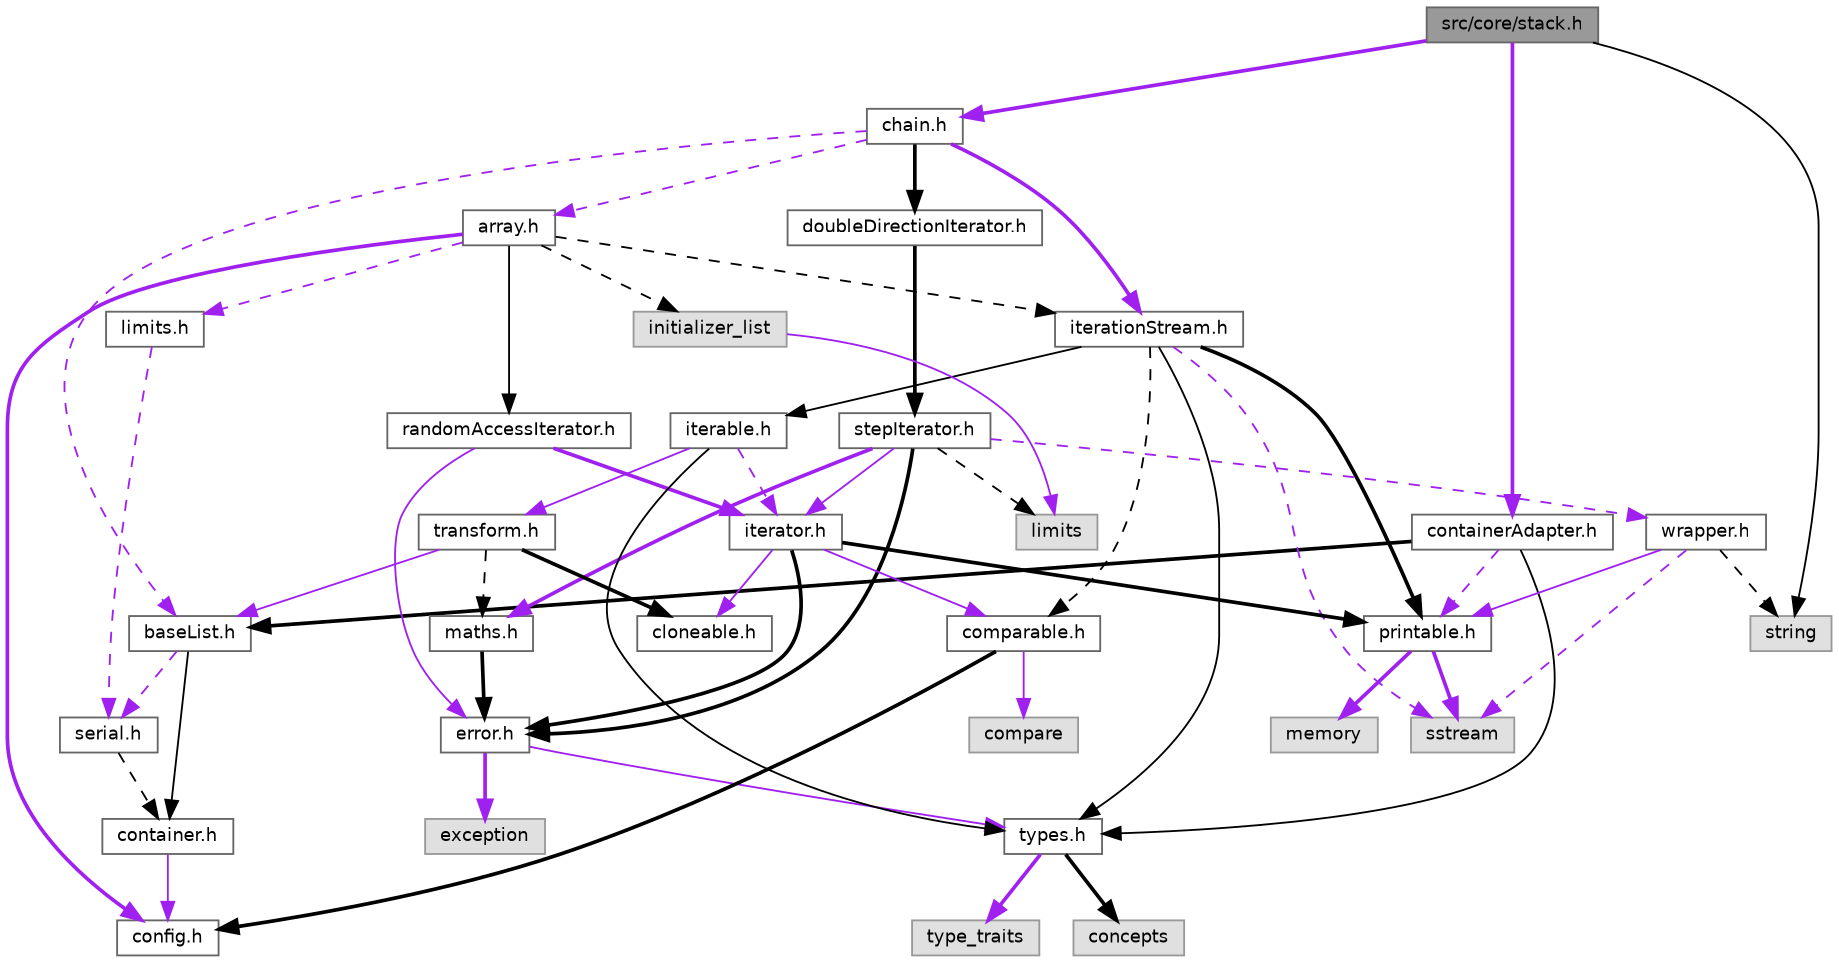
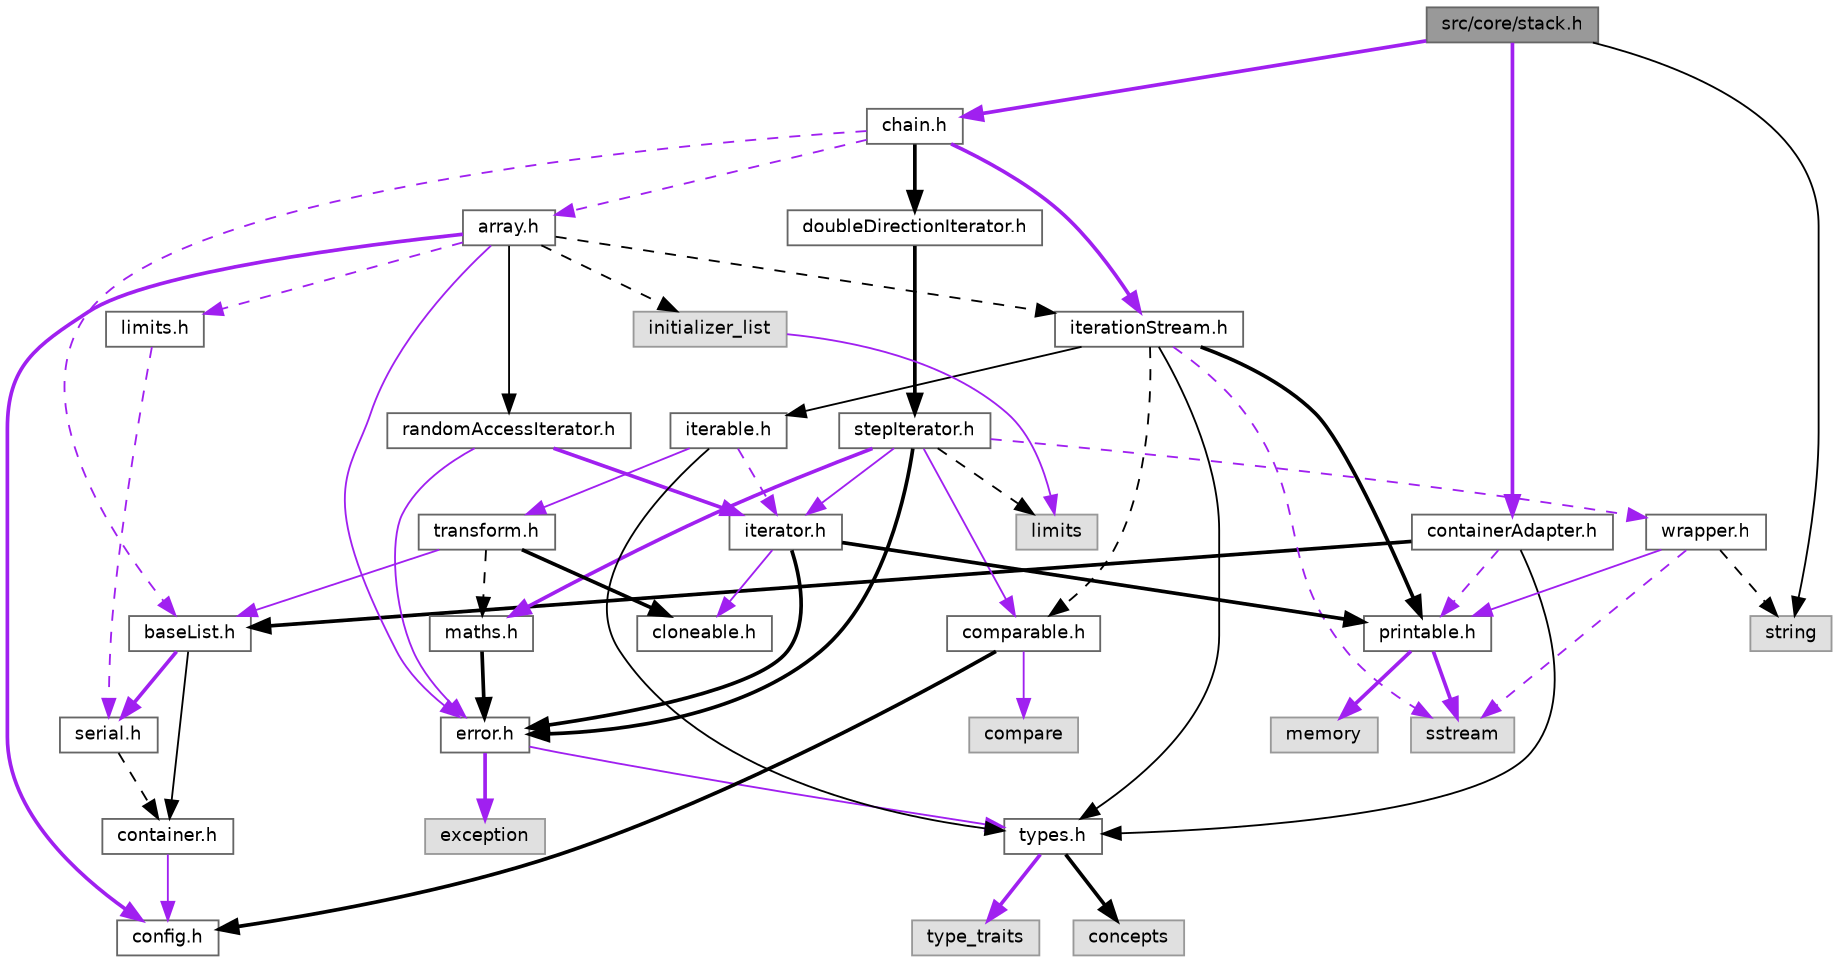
edge "array.h" -> "error.h": added
edge "iterator.h" -> "comparable.h": now "stepIterator.h" -> "comparable.h"
edge "baseList.h" -> "serial.h": style dashed -> bold
